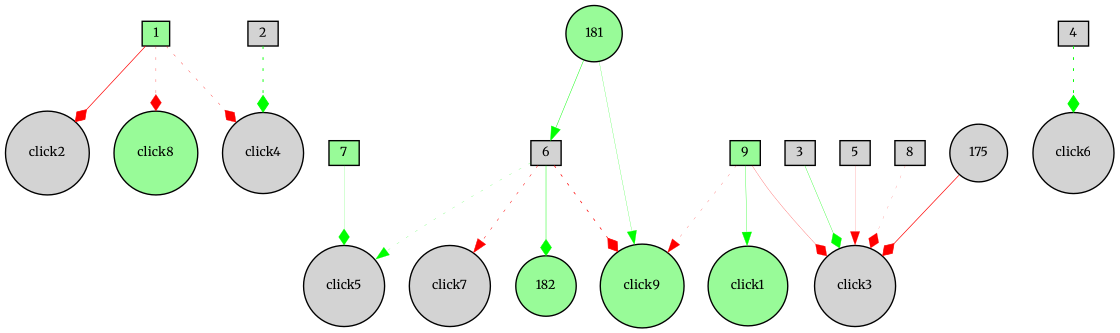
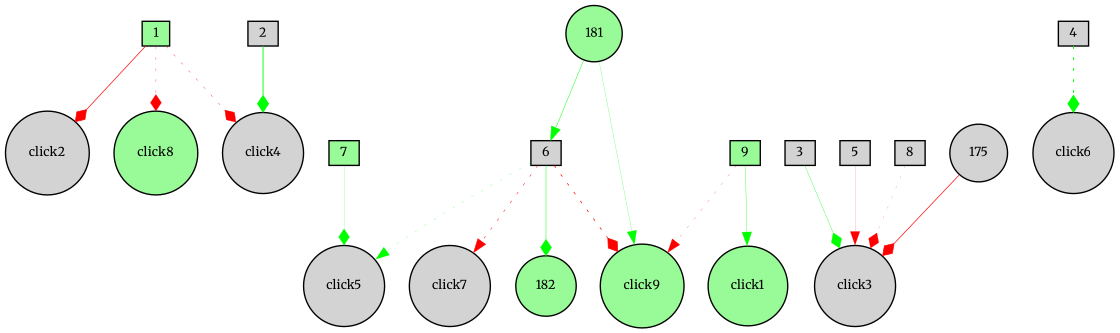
edge "2" -> "click4": style dotted -> solid
edge "9" -> "click3": removed
